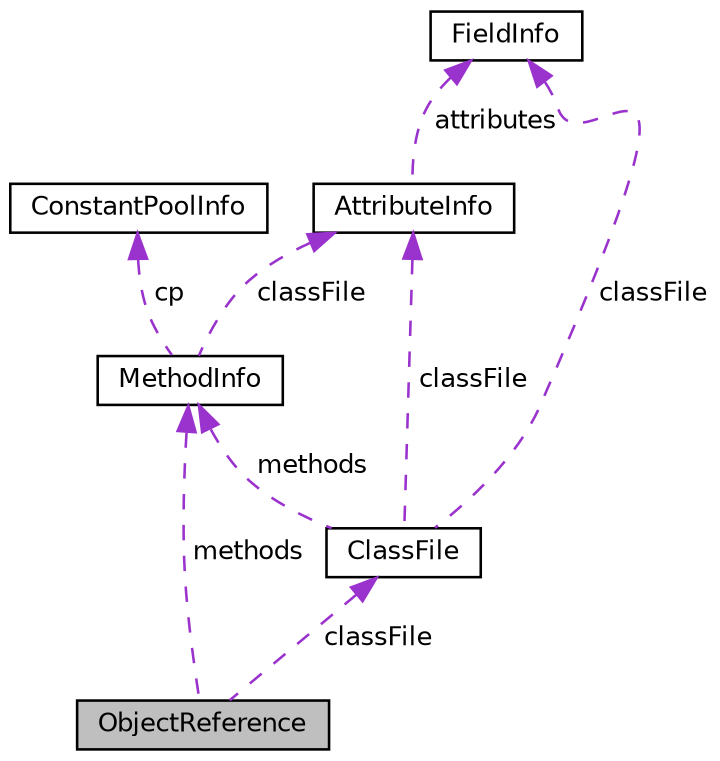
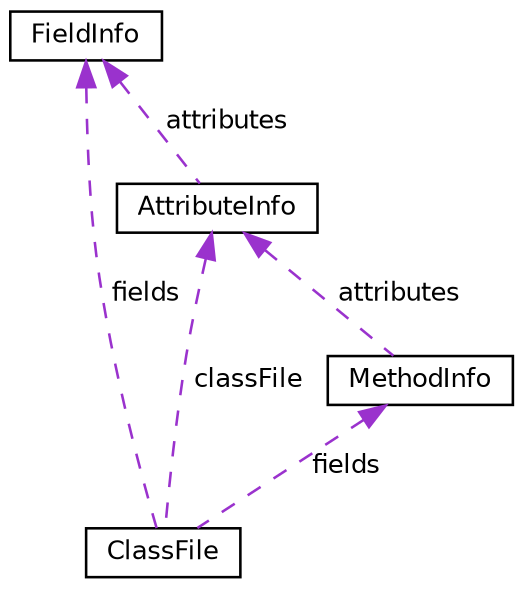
node "ConstantPoolInfo": removed
edge "MethodInfo" -> "AttributeInfo": label " classFile" -> " attributes"
edge "ClassFile" -> "FieldInfo": label " classFile" -> " fields"
edge "ClassFile" -> "MethodInfo": label " methods" -> " fields"
node "ObjectReference": removed
